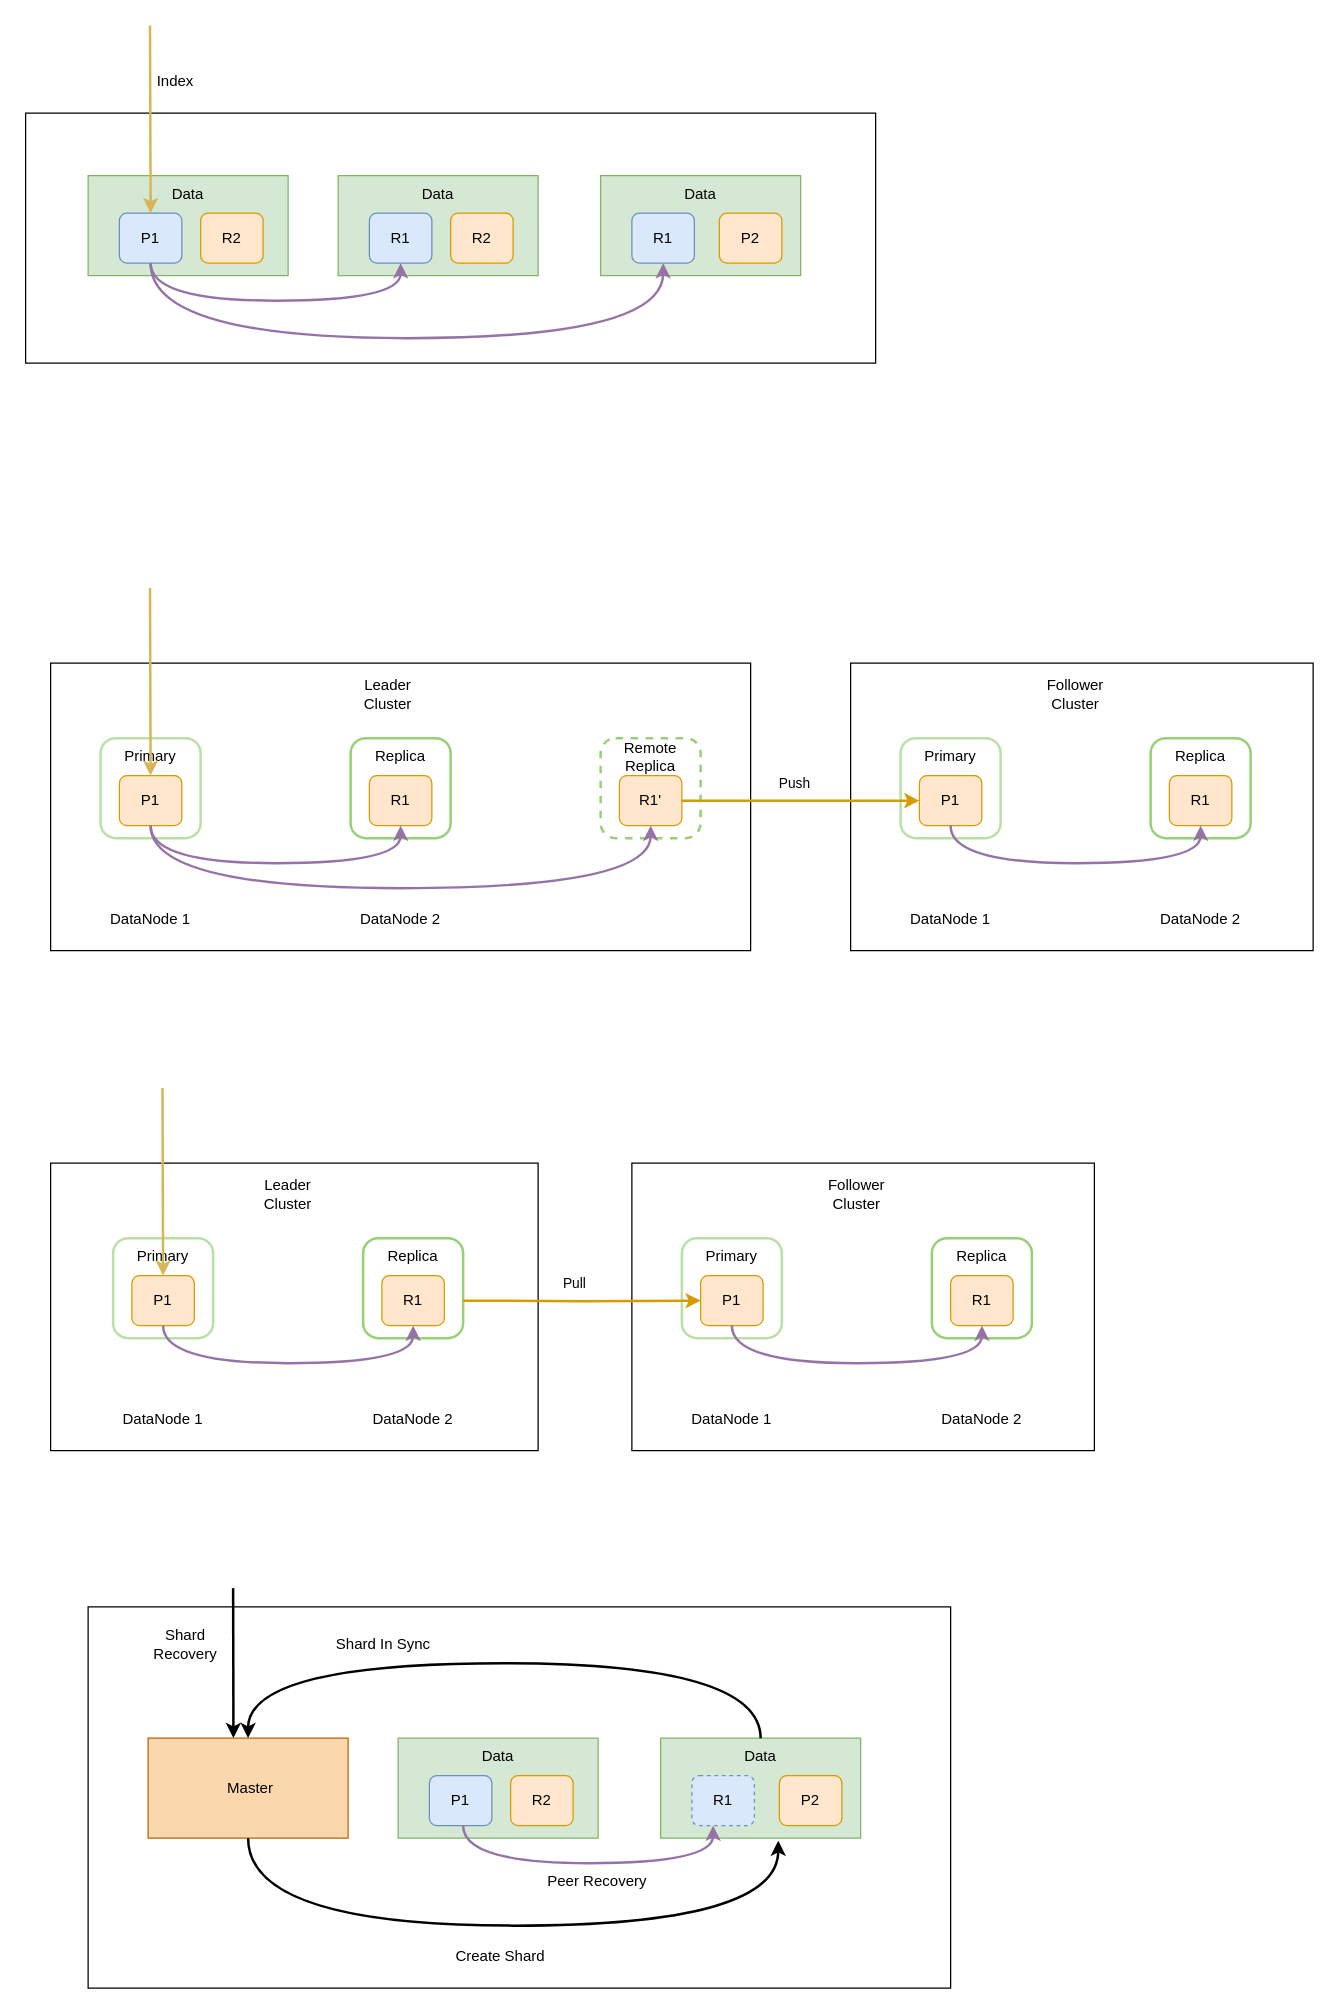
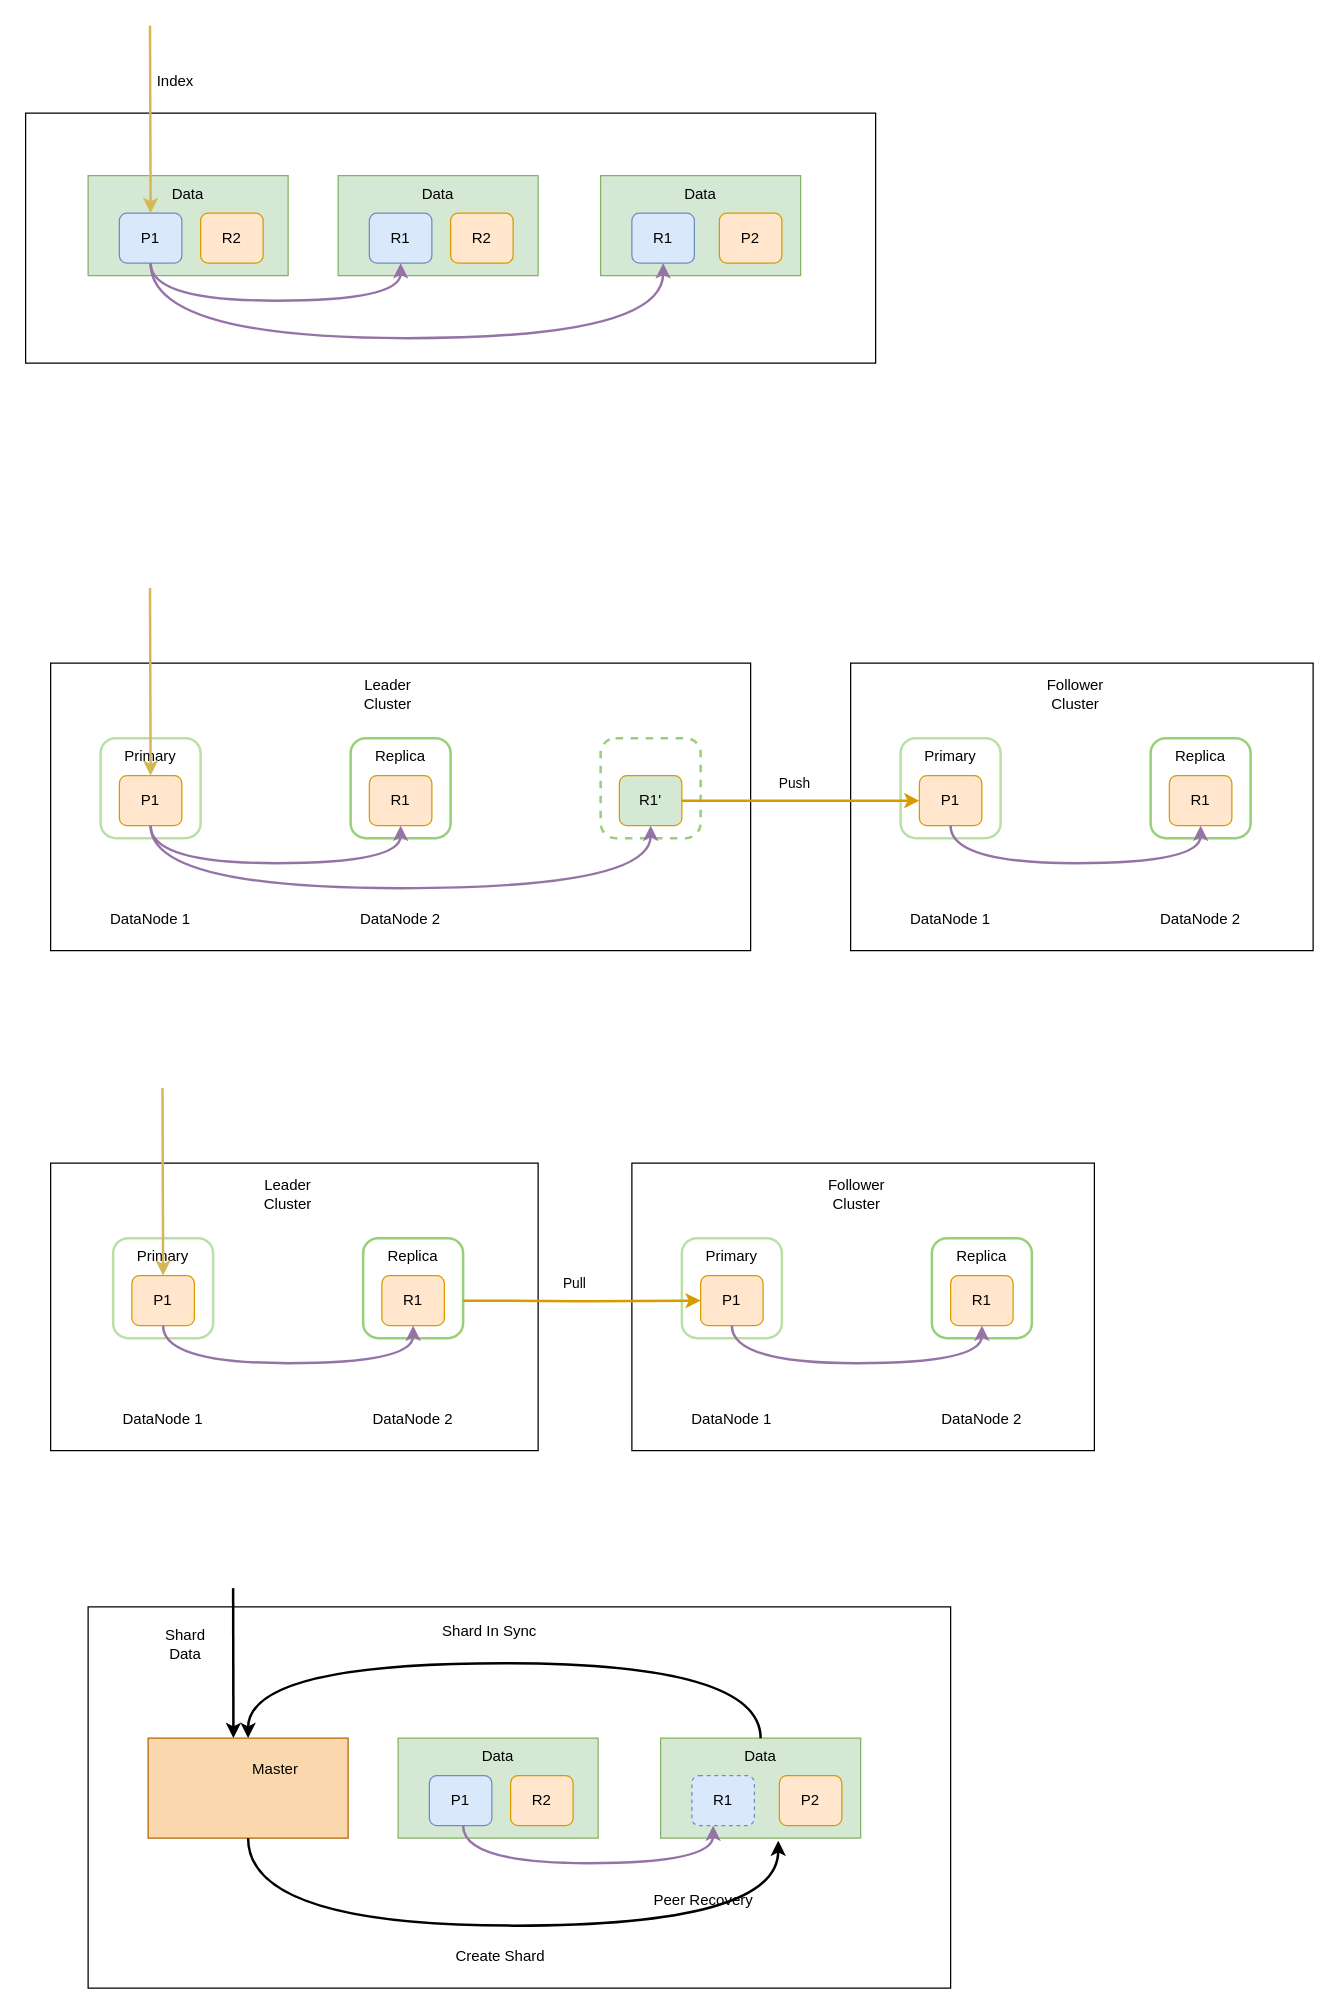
node "Remote Replica": removed
node "R1'": fillcolor #ffe6cc -> #d5e8d4
node "Shard Recovery": label "Shard Recovery" -> "Shard Data"
node "Shard In Sync": moved (386, 1644) -> (492, 1632)
node "Master": moved (251, 1788) -> (276, 1769)
node "Peer Recovery": moved (598, 1882) -> (704, 1901)
